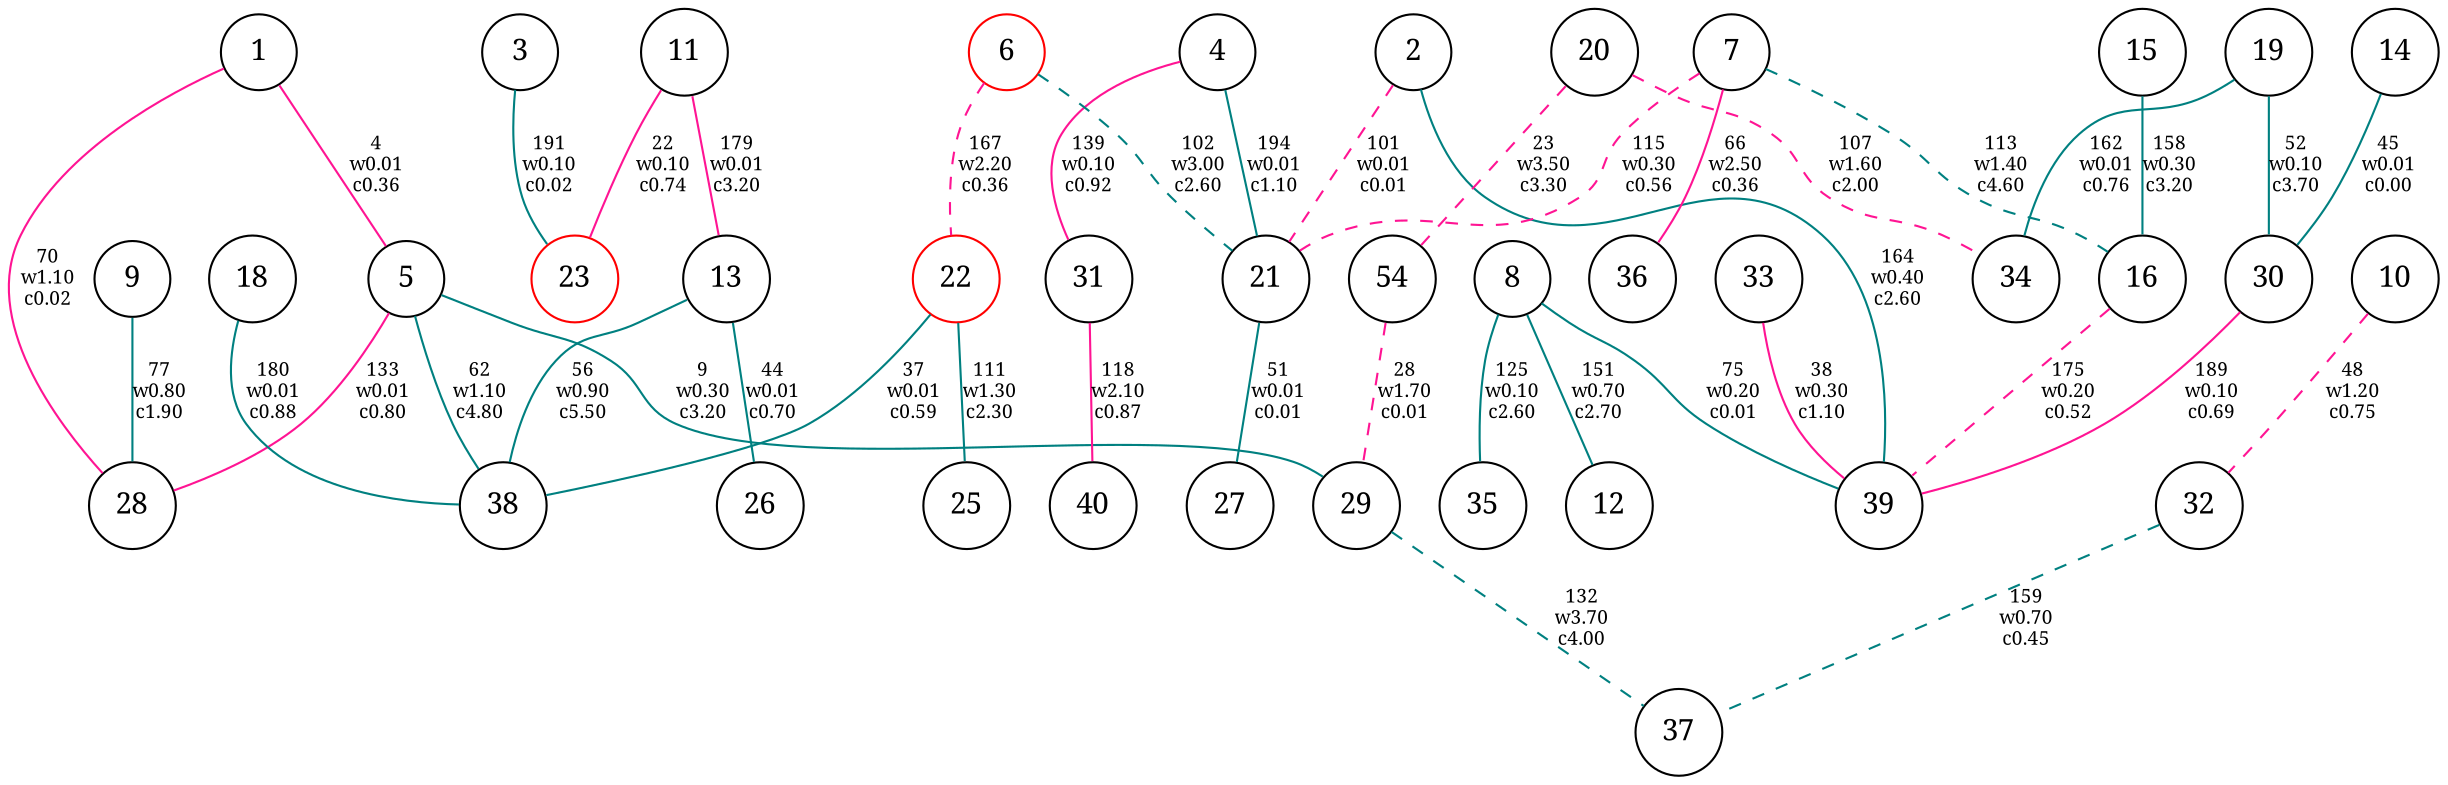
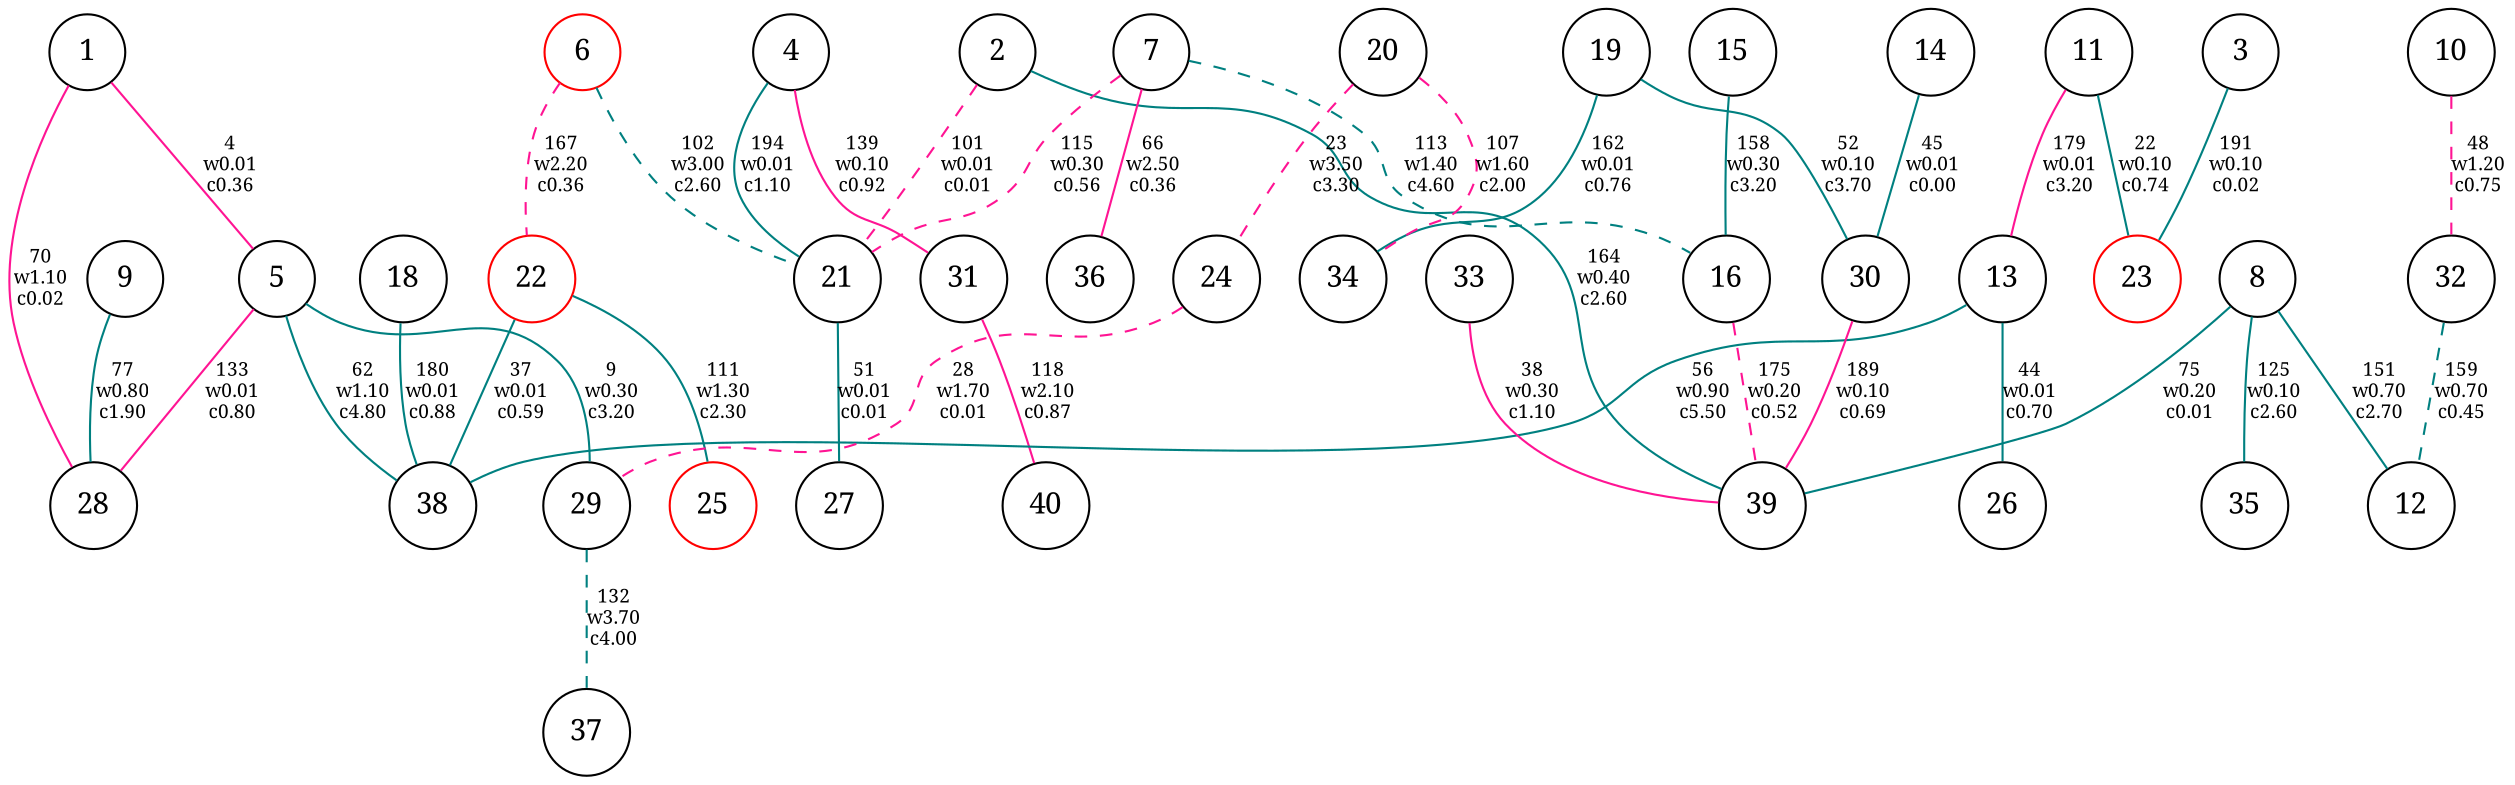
edge "11" -- "23": color deeppink -> teal
node "54": label "54" -> "24"
node "25": color black -> #ff0000
edge "32" -- "37": now "32" -- "12"
